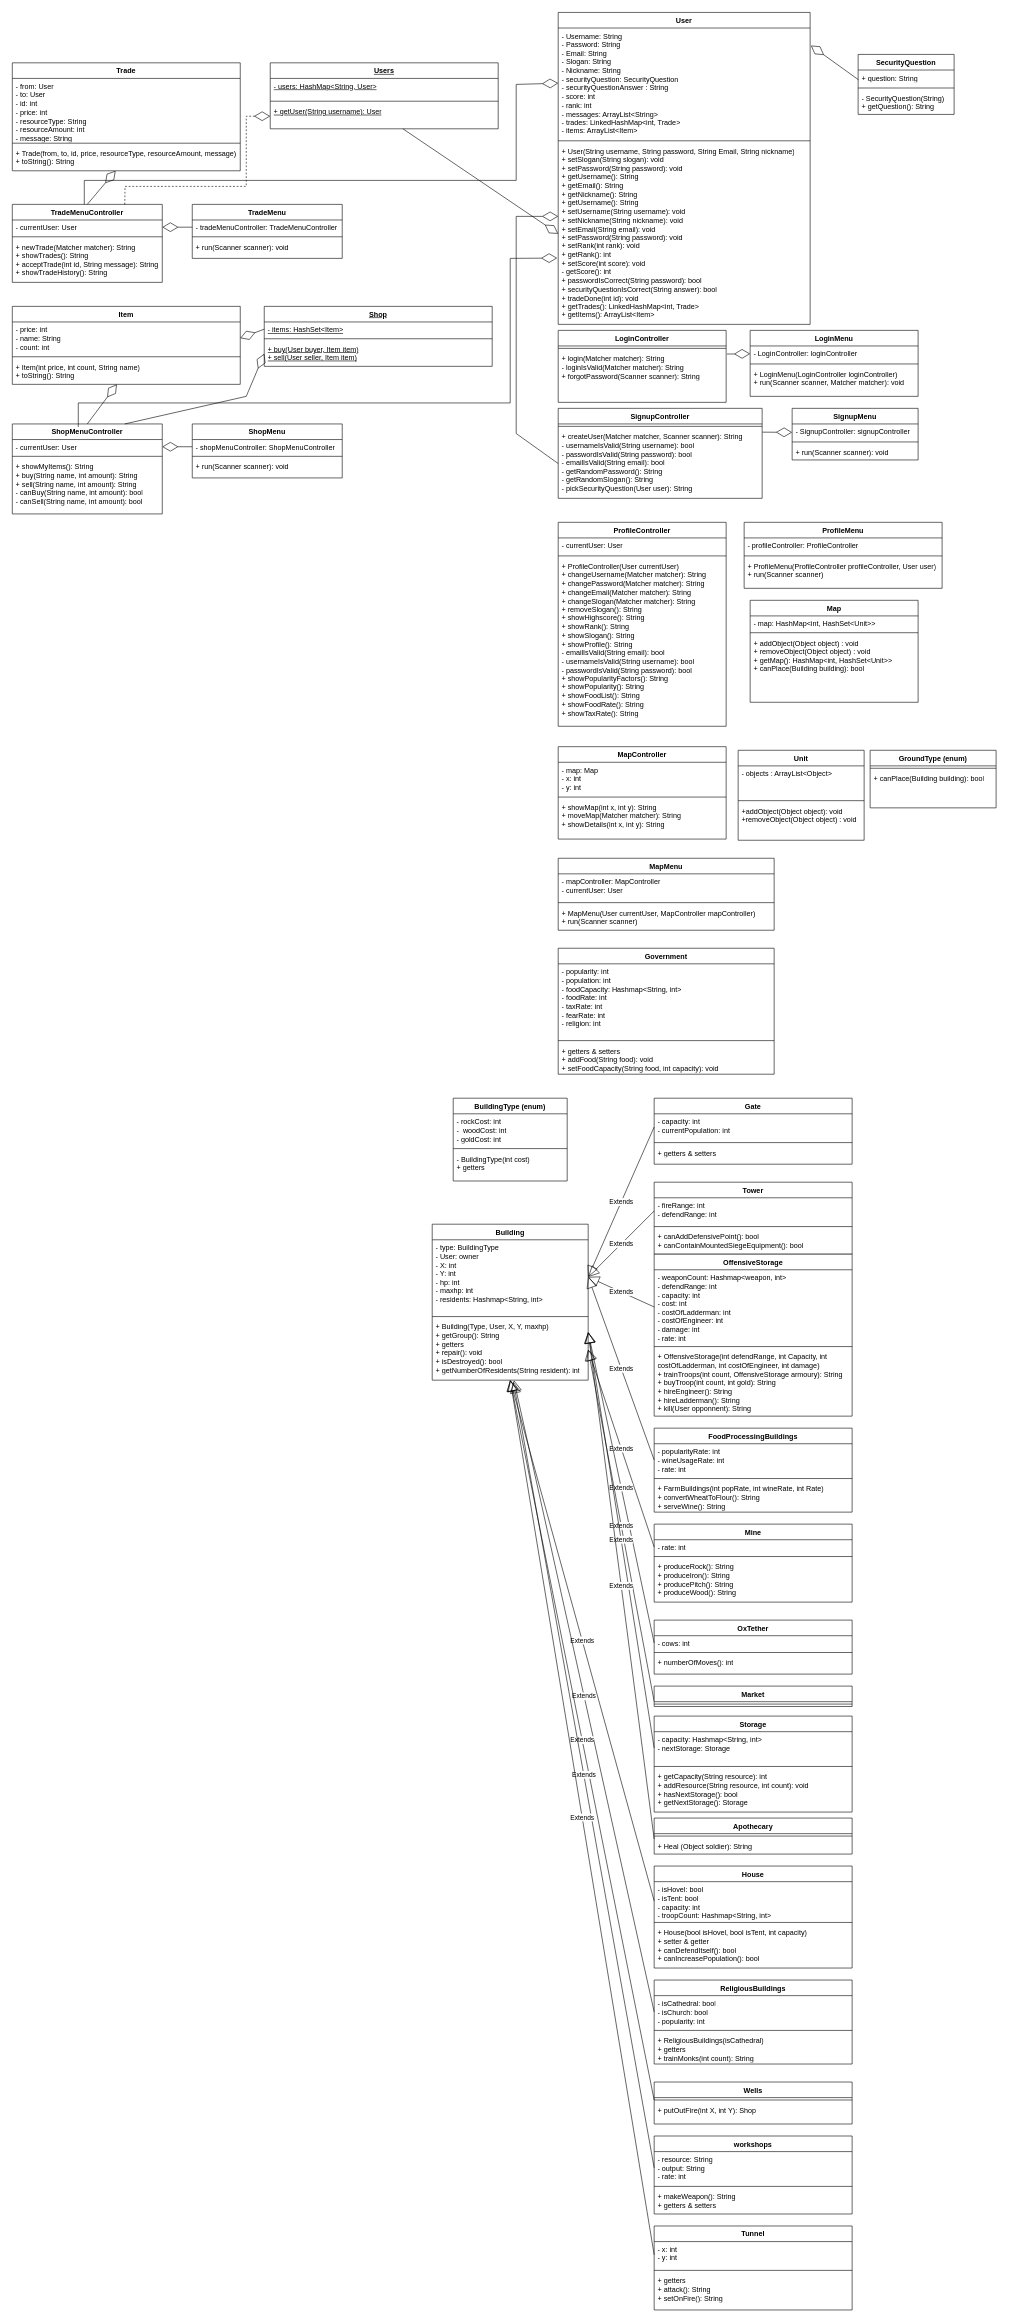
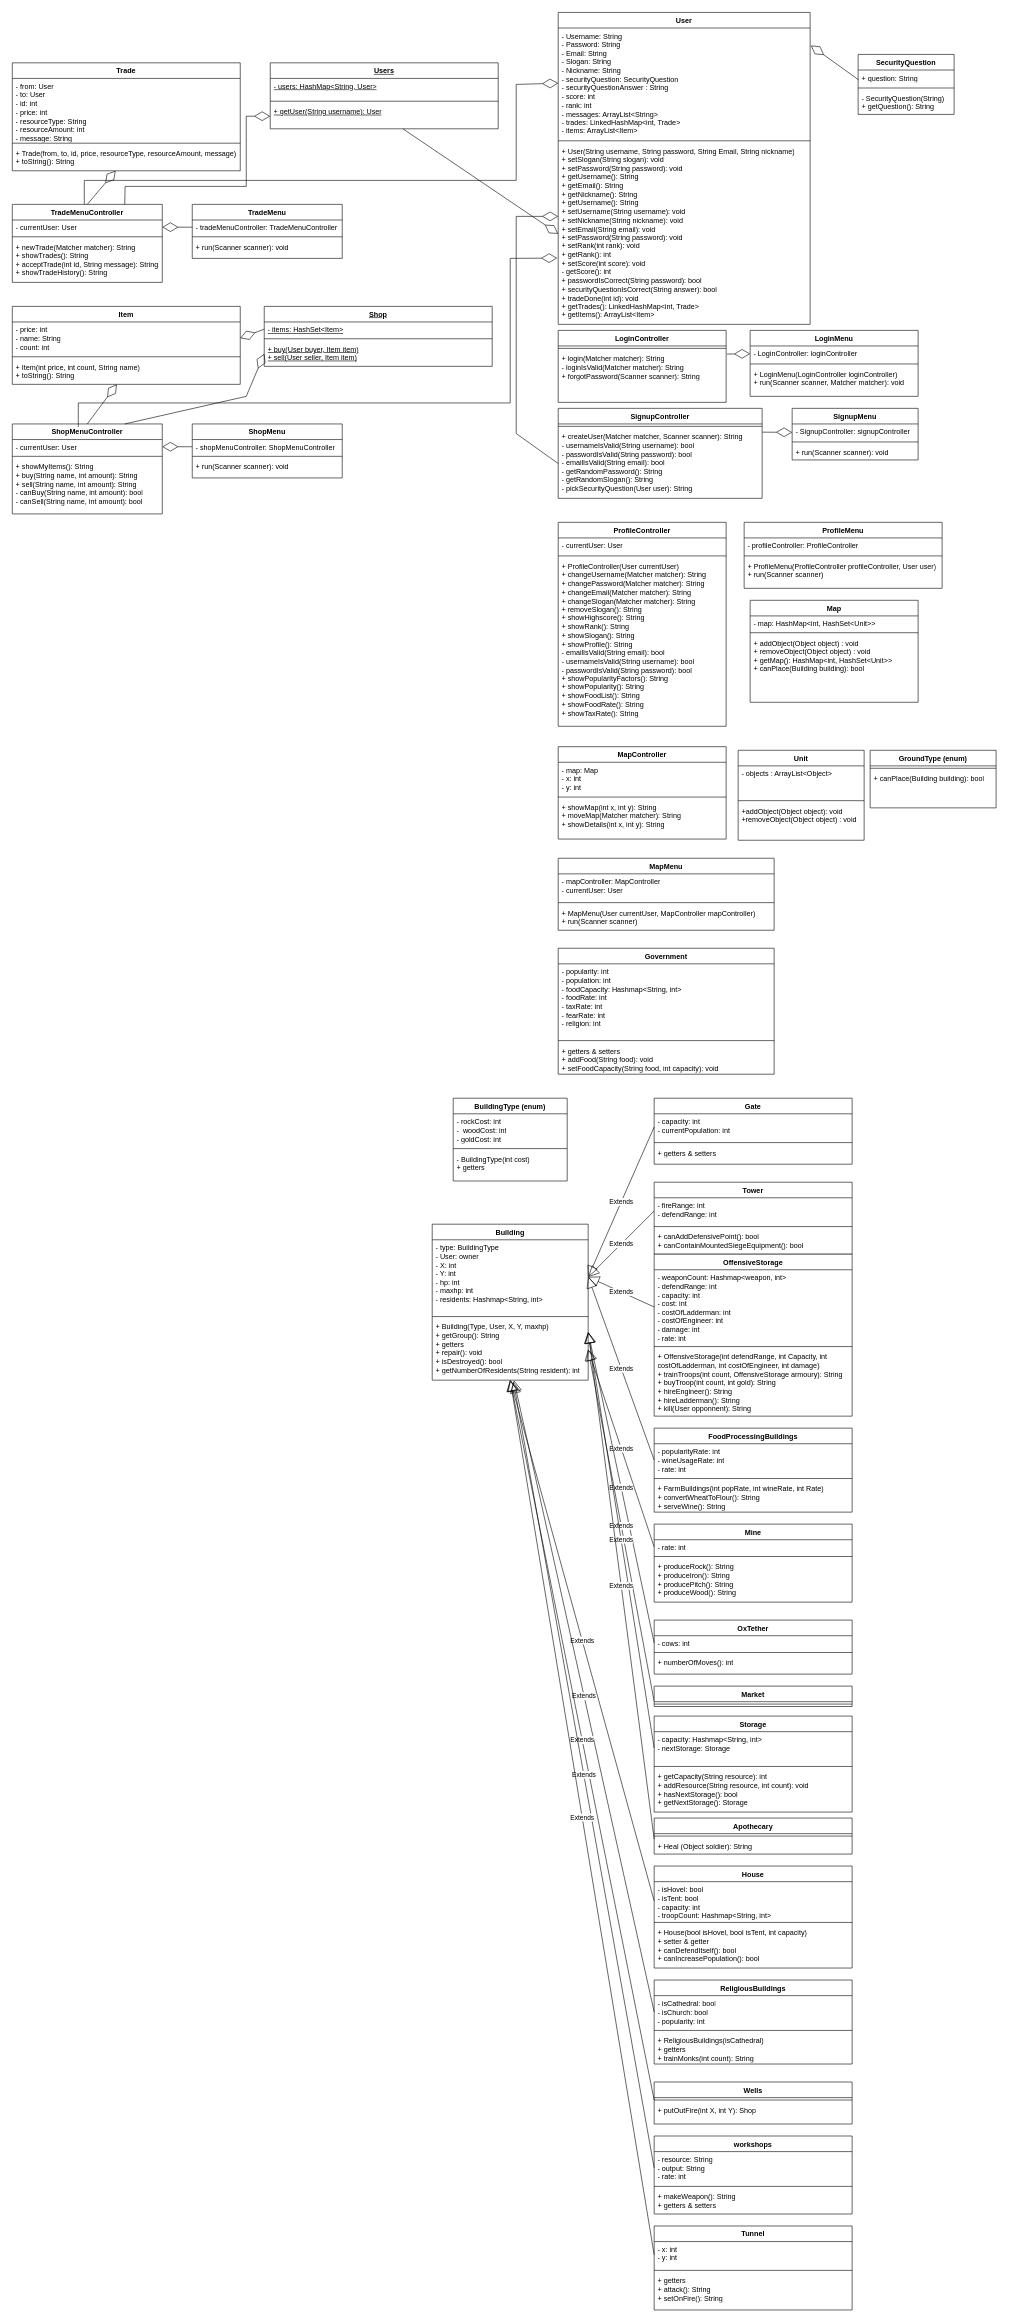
edge "TradeMenuController" -> "+ getUser(String username): User": style dashed -> solid
